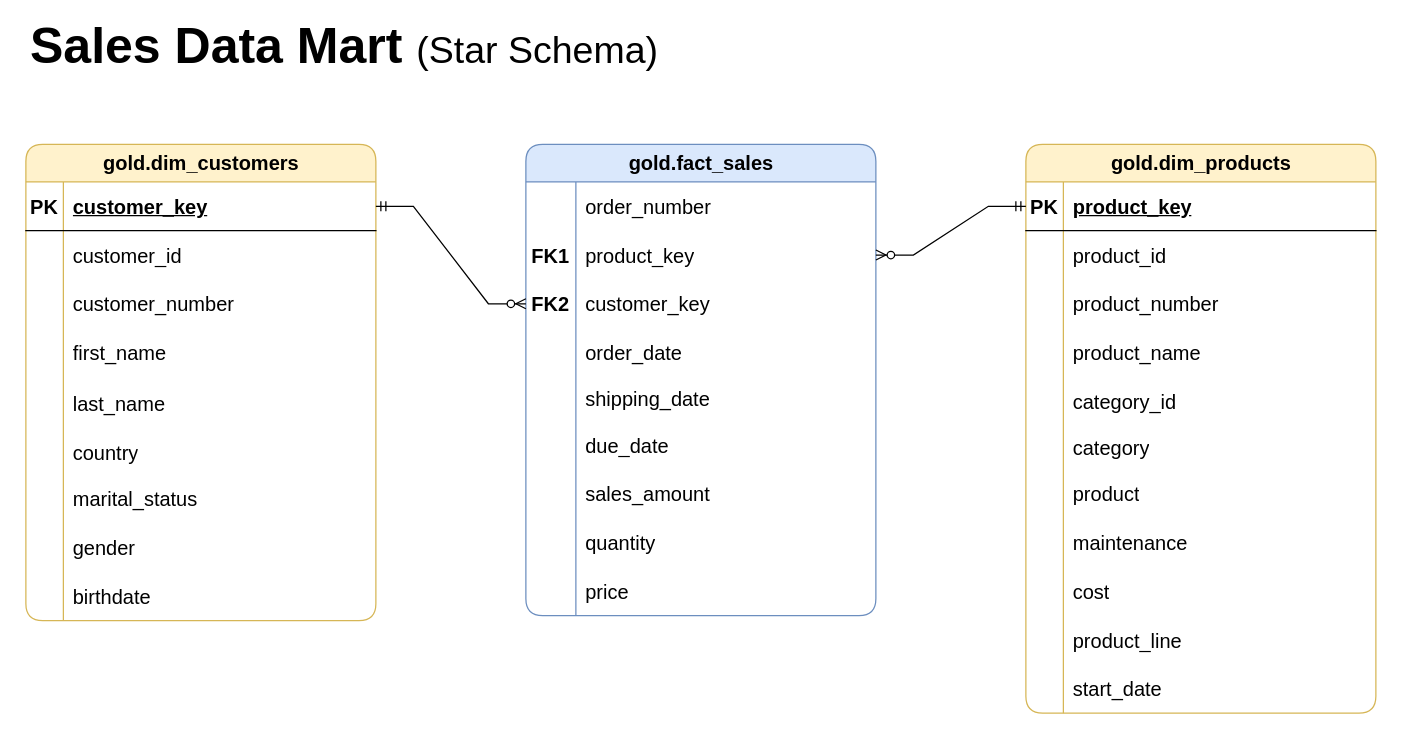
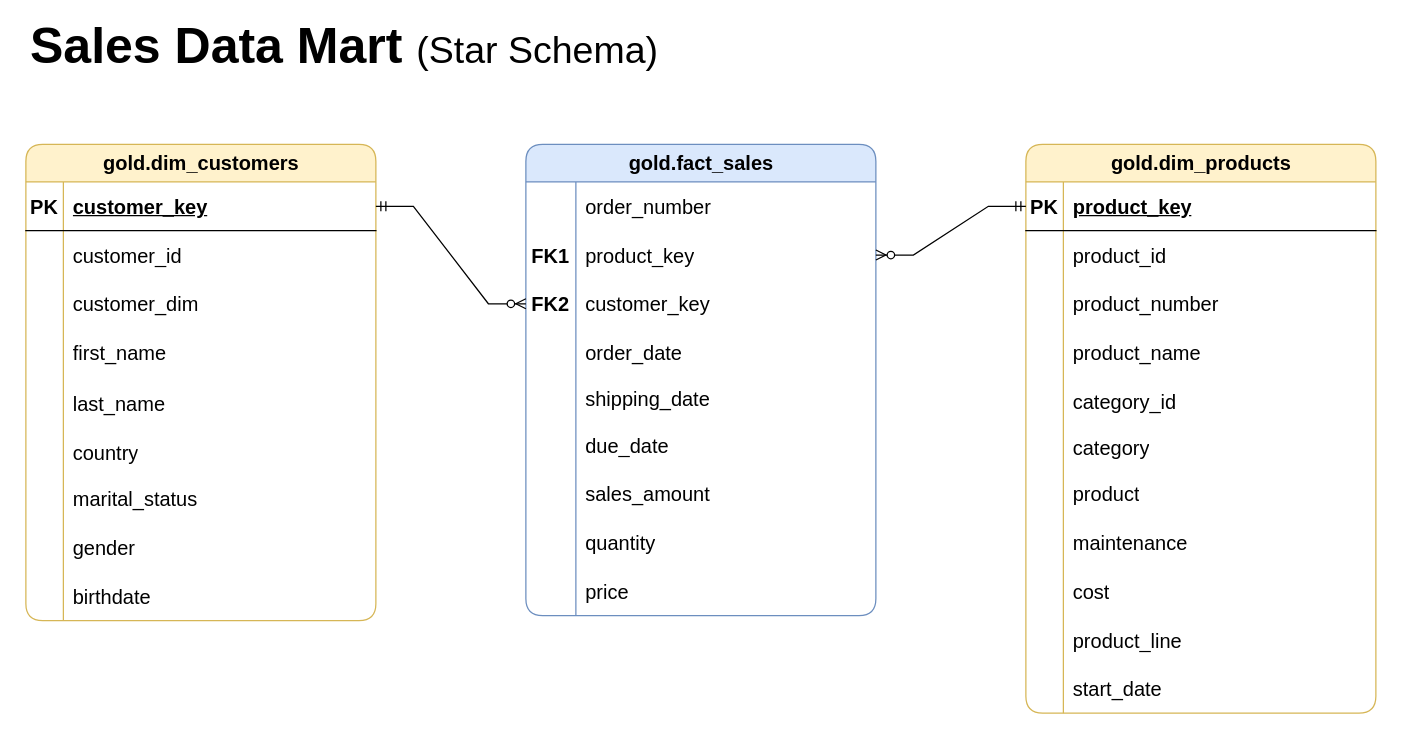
node "customer_number": label "customer_number" -> "customer_dim"
